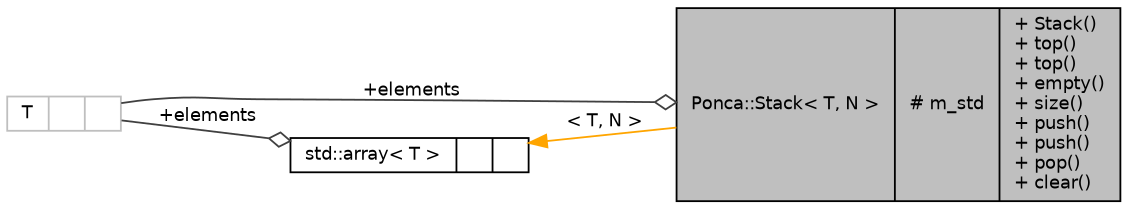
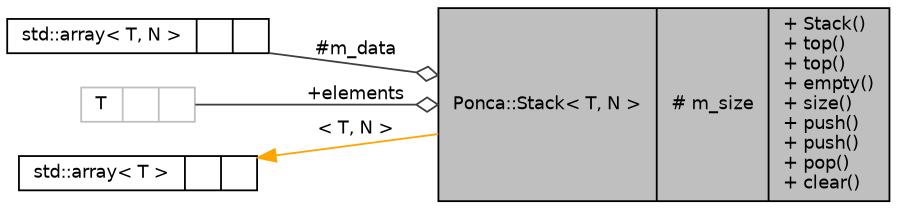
node "std::array< T, N >": added
node "Ponca::Stack< T, N >": text "# m_std" -> "# m_size"
edge "T" -> "std::array< T >": removed, label "+elements"
